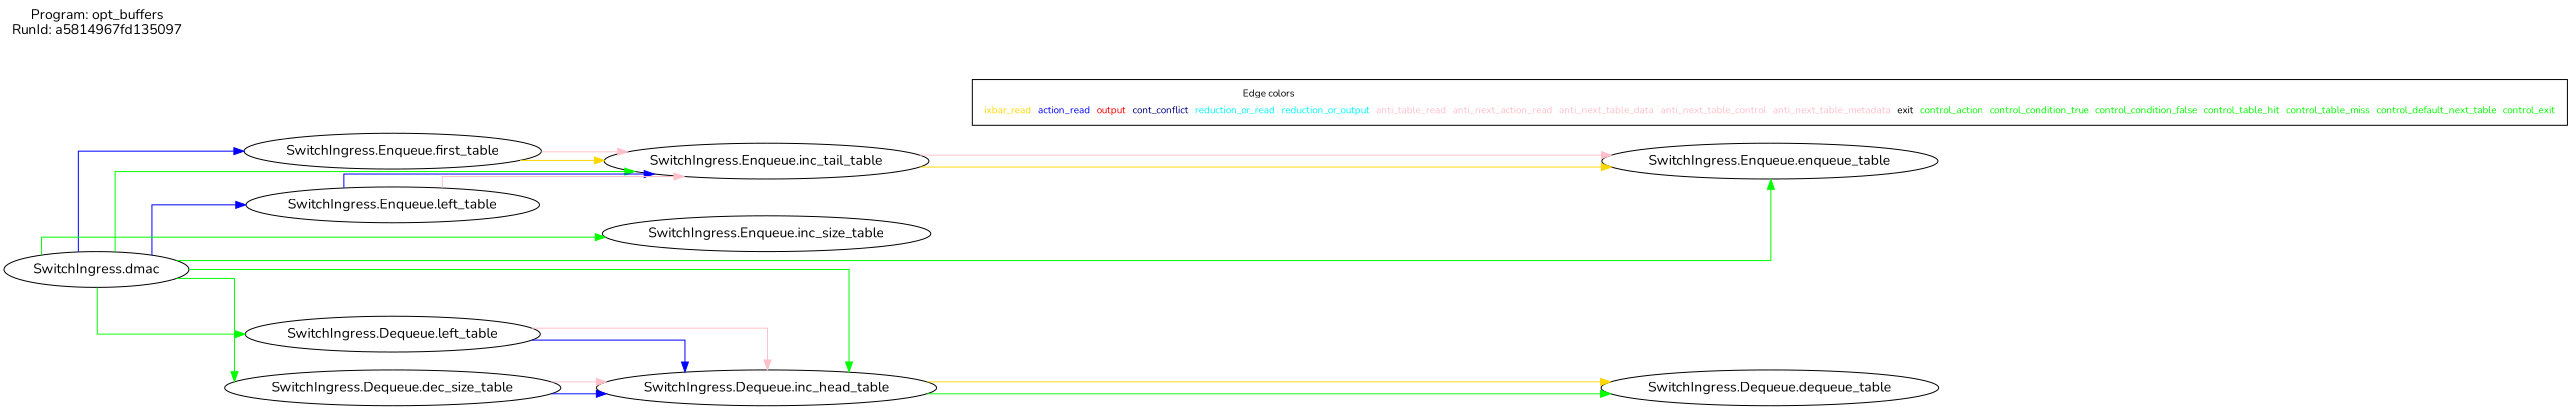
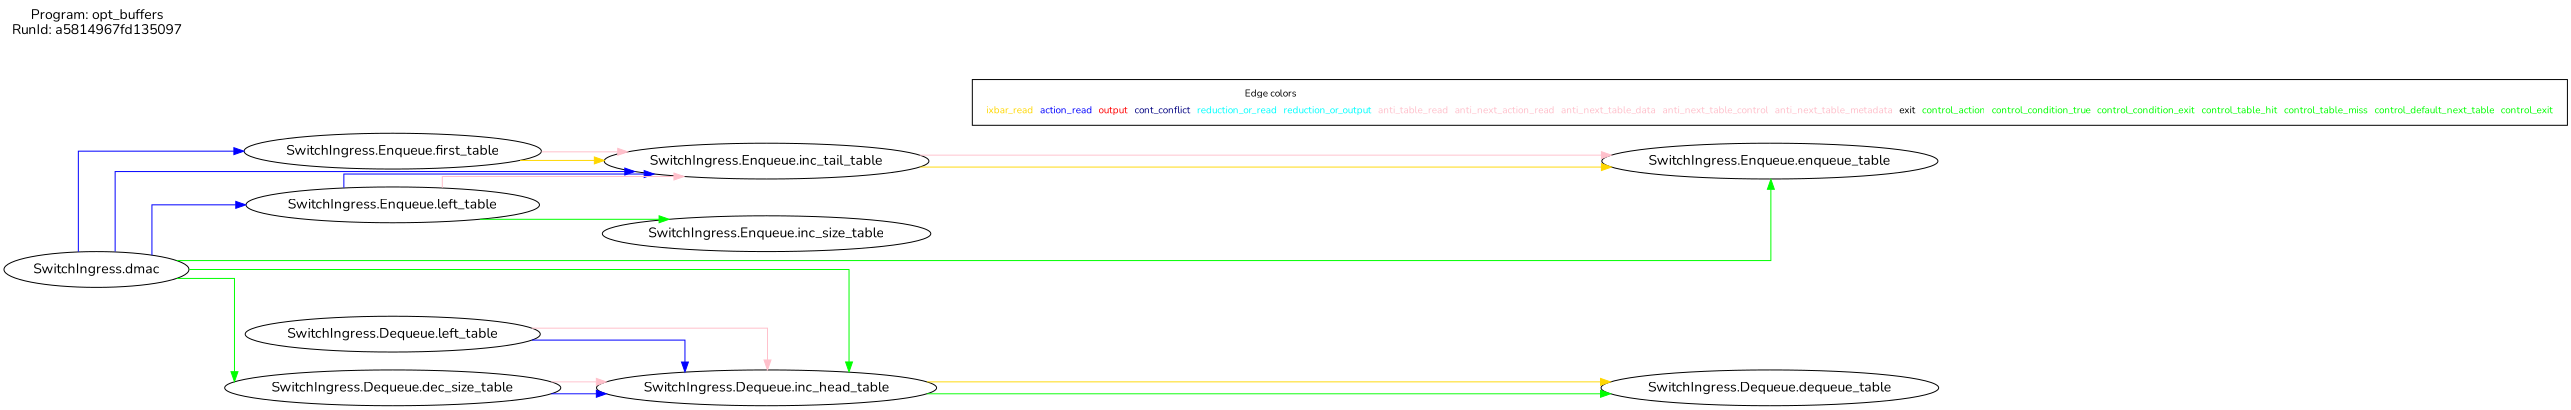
node "Edge colors": text "control_condition_false" -> "control_condition_exit"
edge "SwitchIngress.dmac" -> "SwitchIngress.Enqueue.inc_tail_table": color green -> blue
edge "SwitchIngress.dmac" -> "SwitchIngress.Enqueue.inc_size_table": now "SwitchIngress.Enqueue.left_table" -> "SwitchIngress.Enqueue.inc_size_table"
edge "SwitchIngress.dmac" -> "SwitchIngress.Dequeue.left_table": removed
